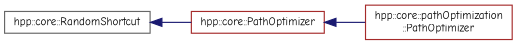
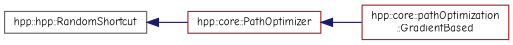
node "hpp::core::RandomShortcut": label "hpp::core::RandomShortcut" -> "hpp::hpp::RandomShortcut"
node "hpp::core::pathOptimization ::PathOptimizer": label "hpp::core::pathOptimization ::PathOptimizer" -> "hpp::core::pathOptimization ::GradientBased"
